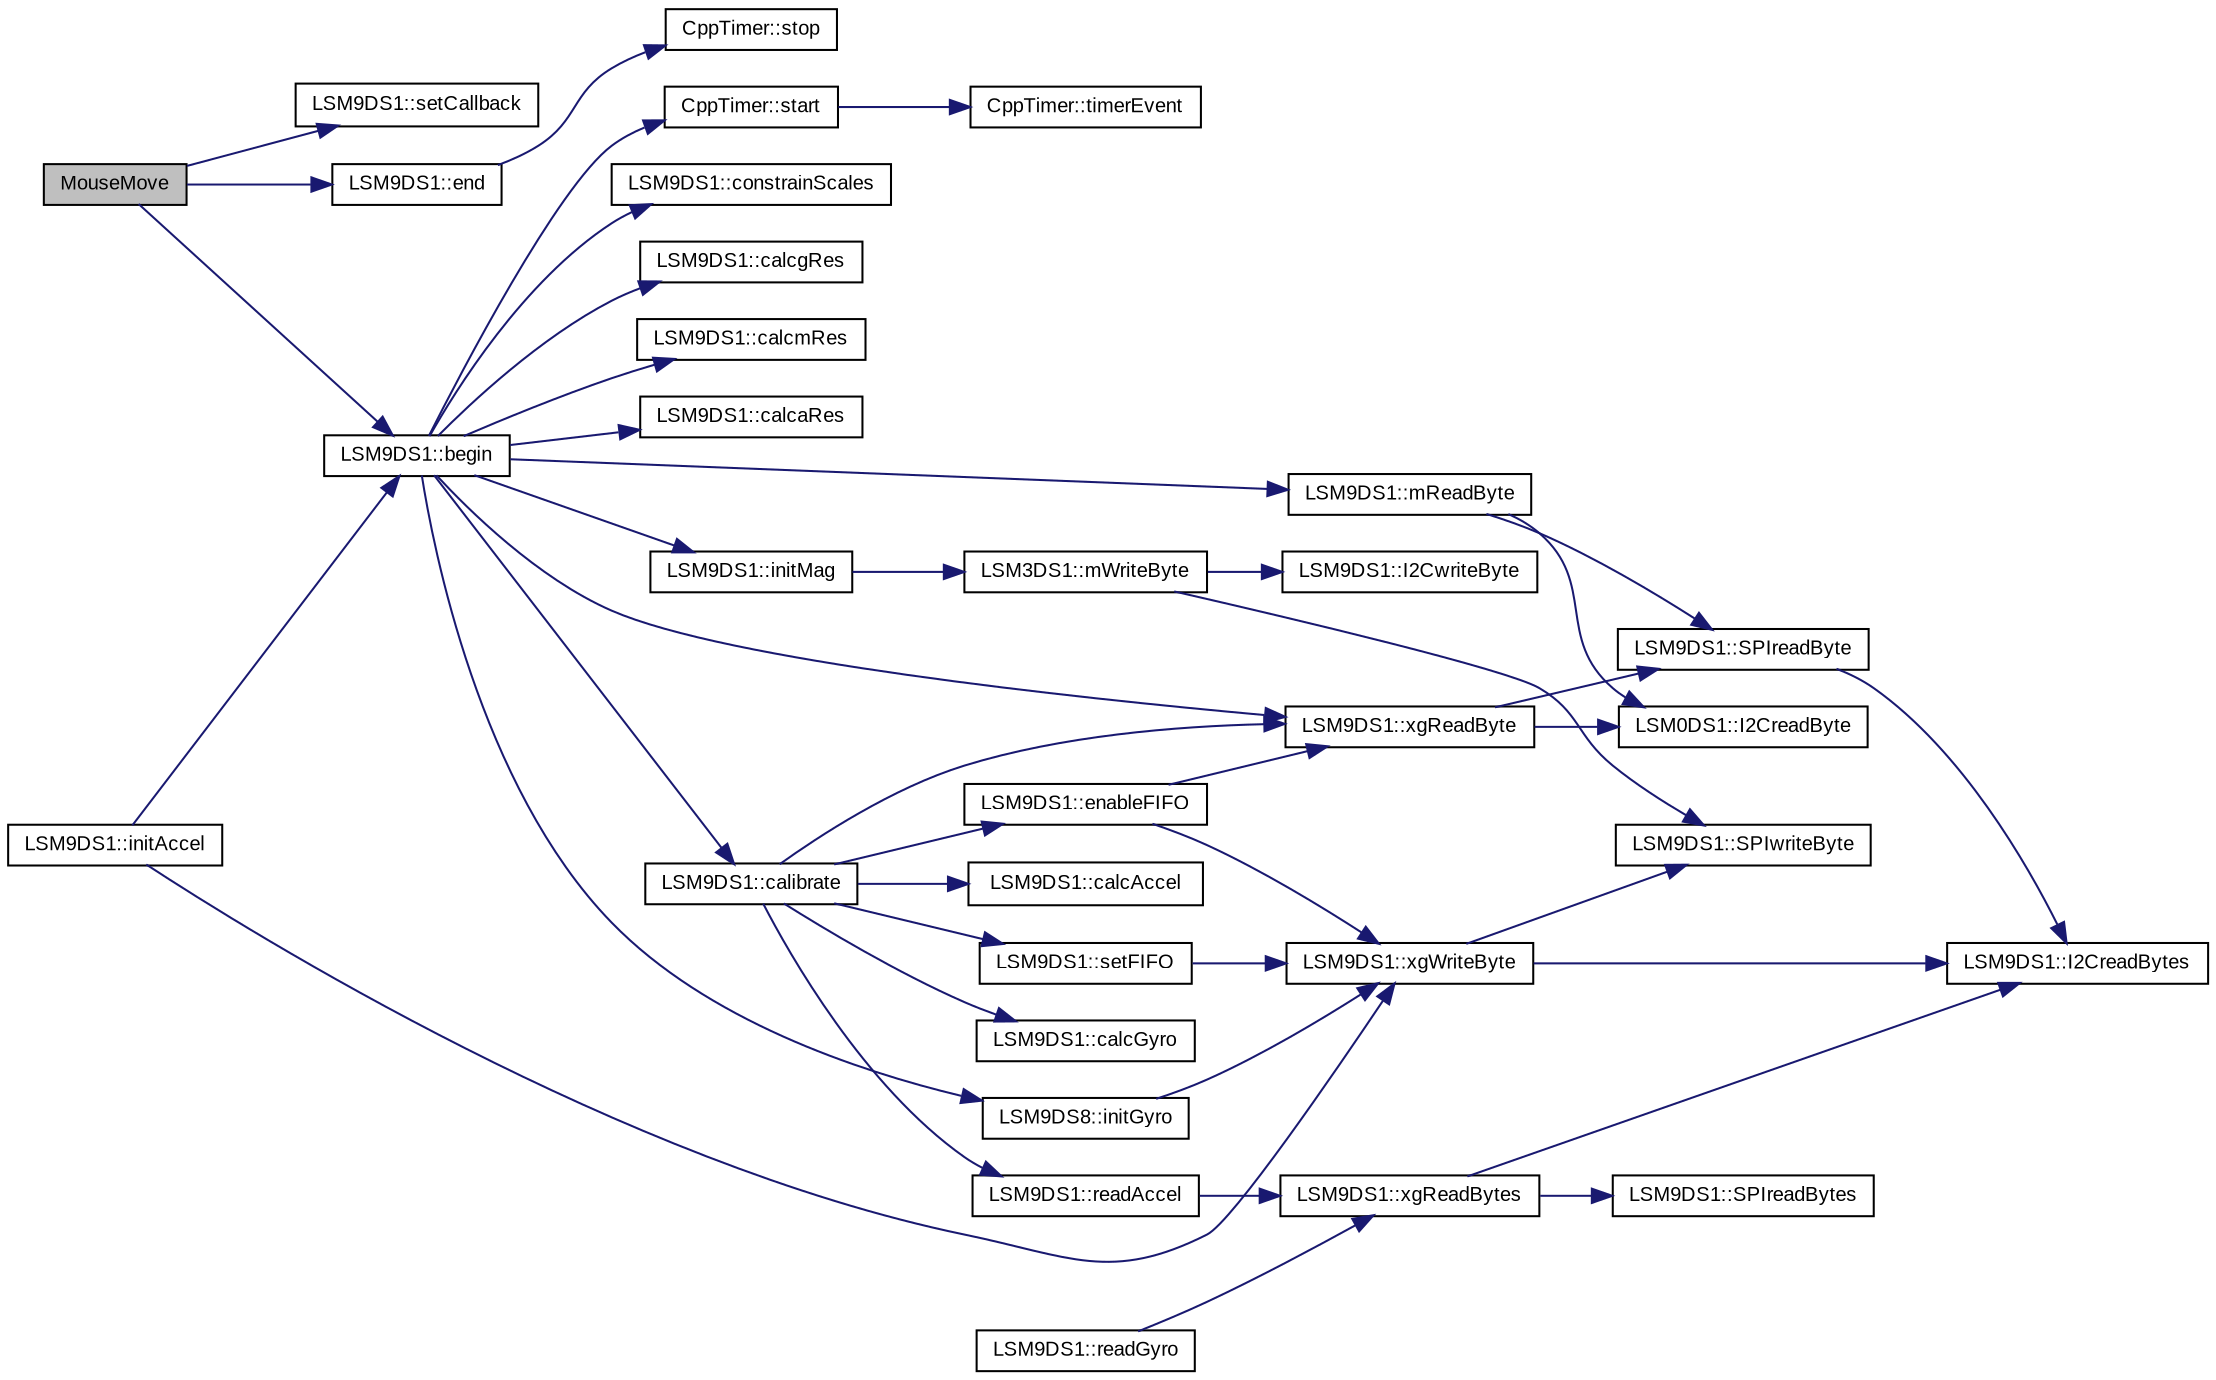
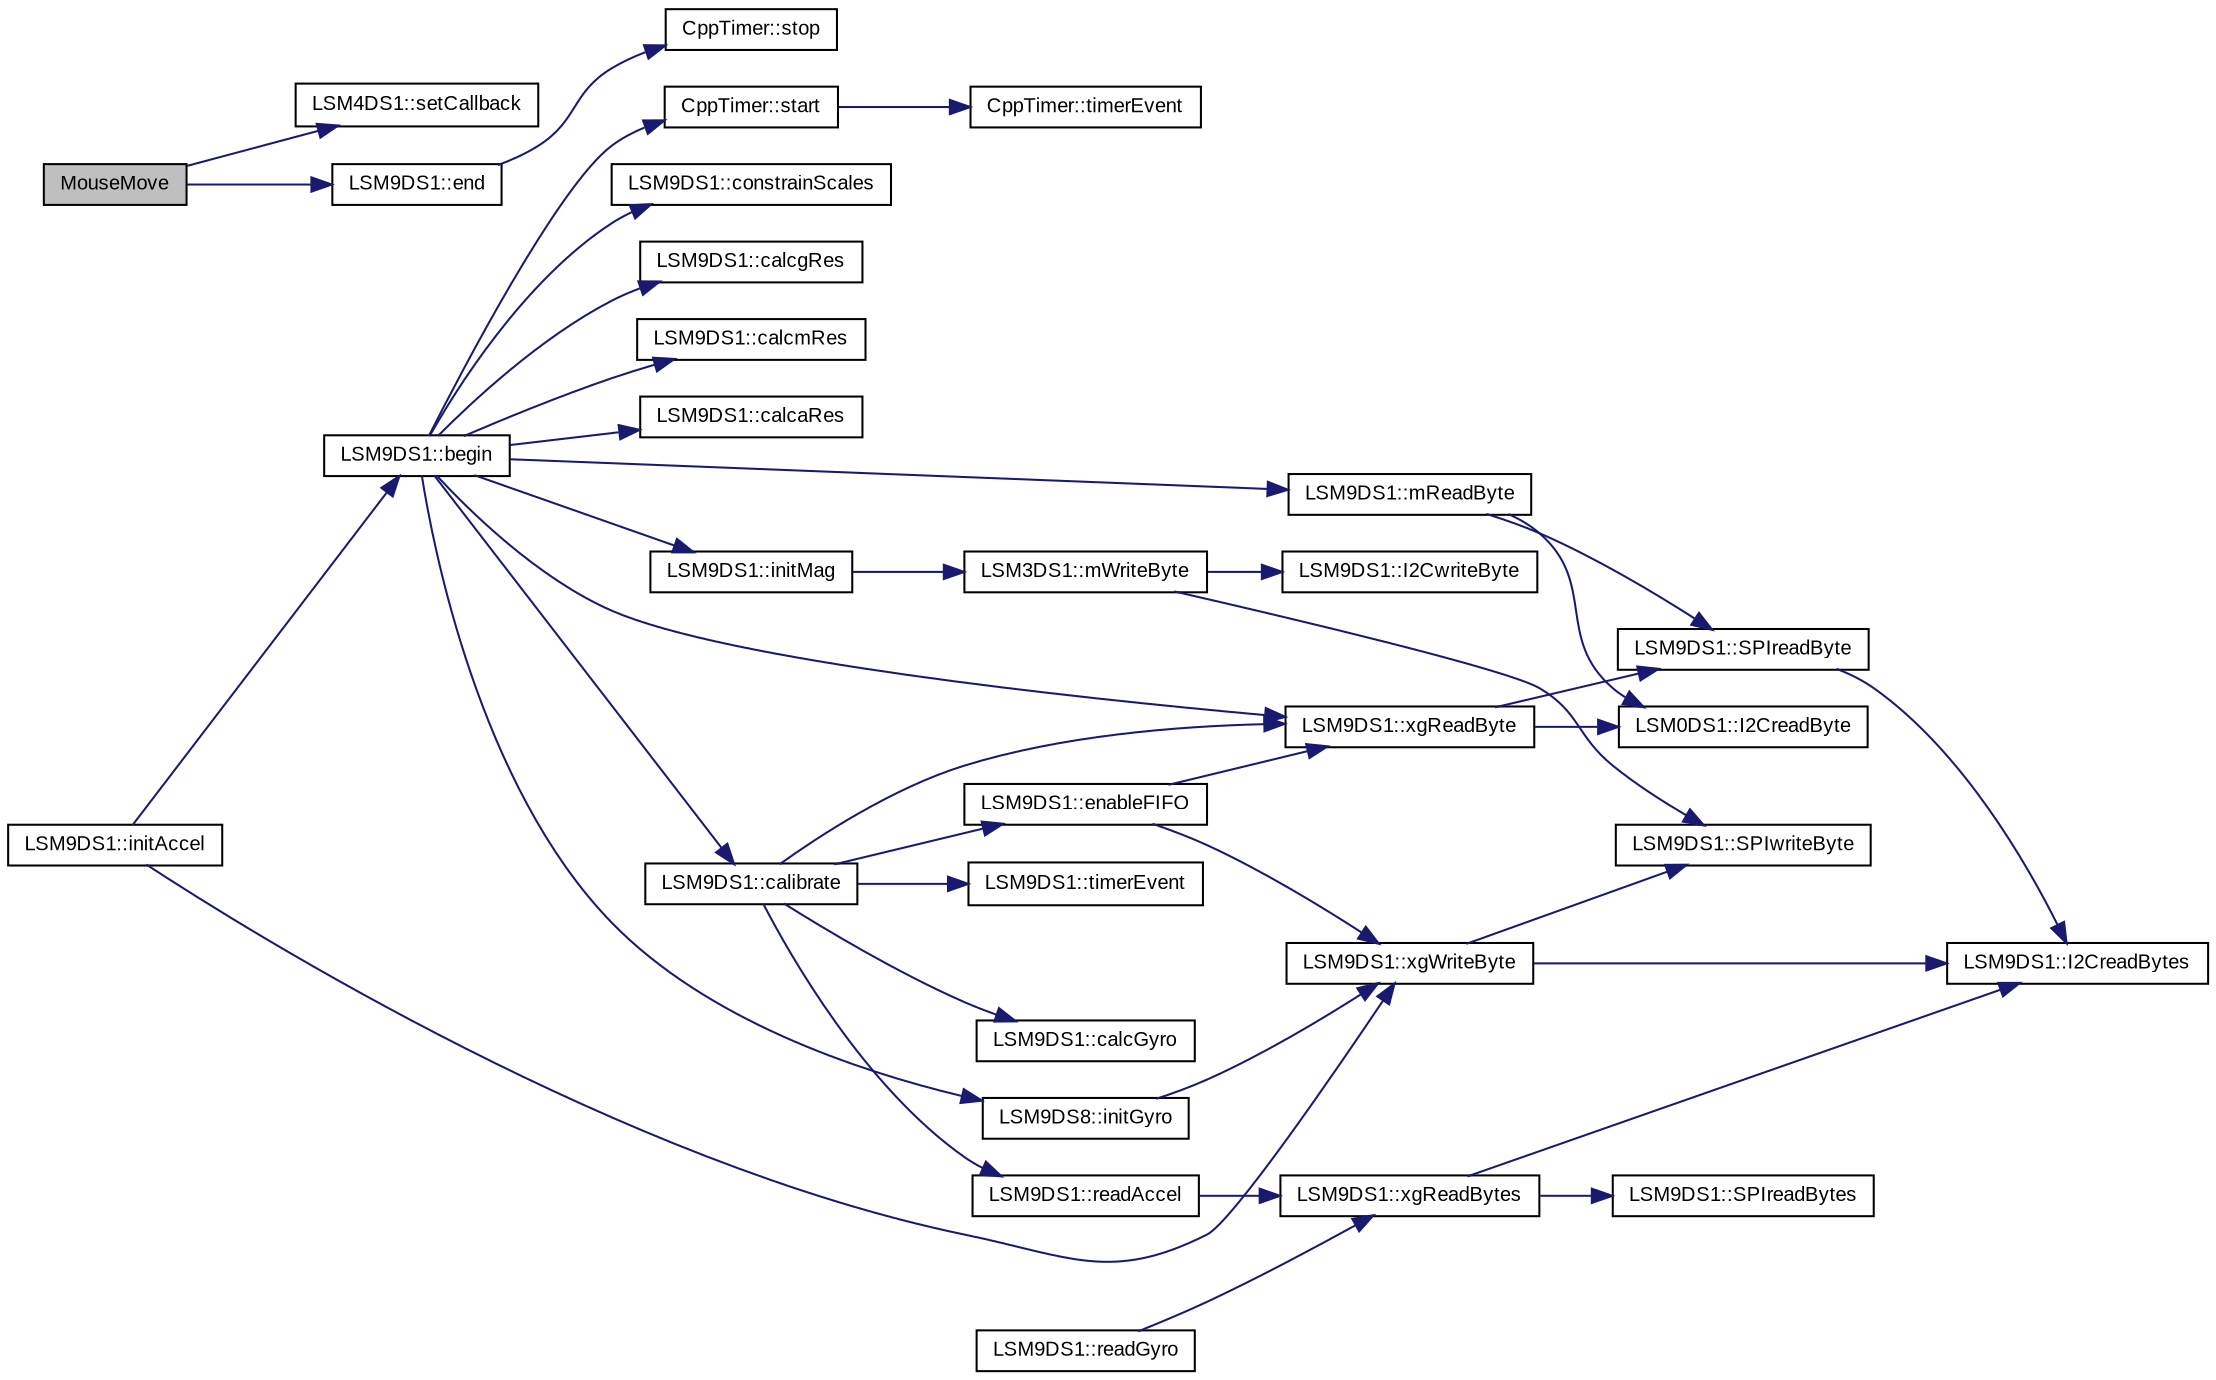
node "LSM9DS1::setCallback": label "LSM9DS1::setCallback" -> "LSM4DS1::setCallback"
edge "MouseMove" -> "LSM9DS1::begin": removed
node "LSM9DS1::calcAccel": label "LSM9DS1::calcAccel" -> "LSM9DS1::timerEvent"
node "LSM9DS1::setFIFO": removed
